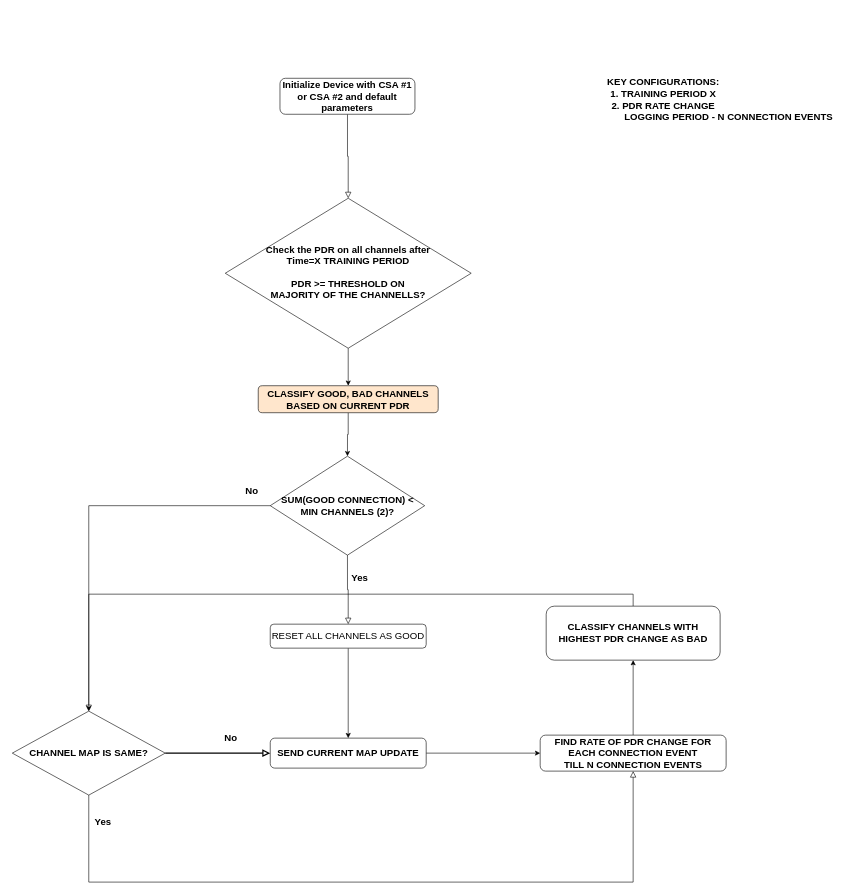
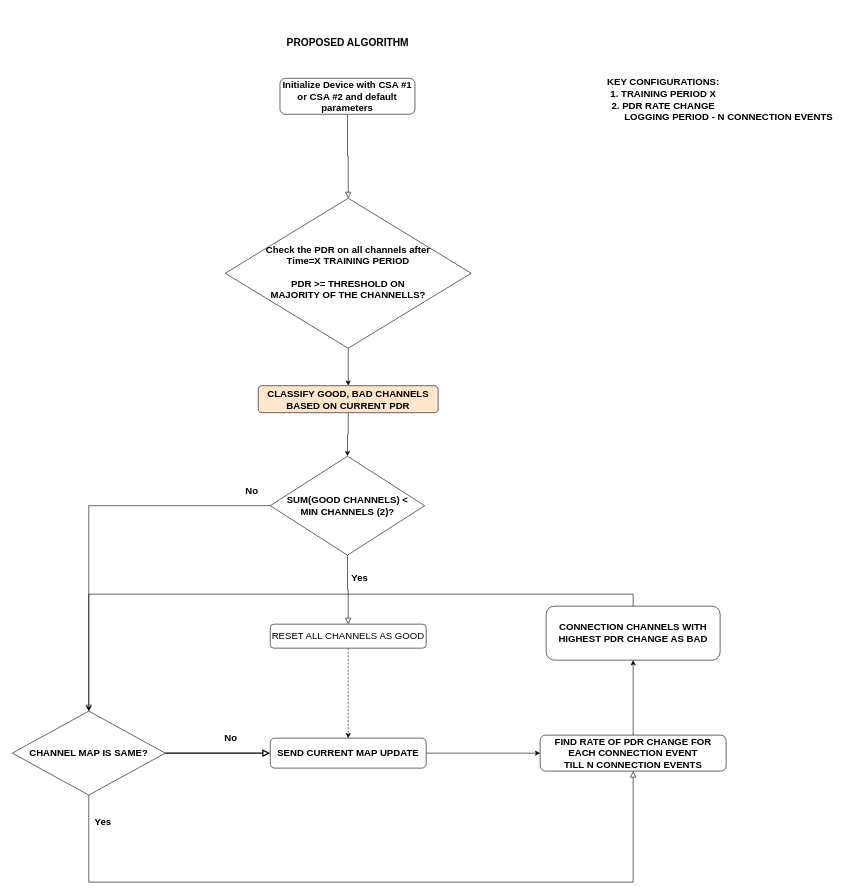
node "PROPOSED ALGORITHM": added
node "SUM(GOOD CONNECTION) < MIN CHANNELS (2)?": label "SUM(GOOD CONNECTION) < MIN CHANNELS (2)?" -> "SUM(GOOD CHANNELS) < MIN CHANNELS (2)?"
node "CLASSIFY CHANNELS WITH HIGHEST PDR CHANGE AS BAD": label "CLASSIFY CHANNELS WITH HIGHEST PDR CHANGE AS BAD" -> "CONNECTION CHANNELS WITH HIGHEST PDR CHANGE AS BAD"
edge "RESET ALL CHANNELS AS GOOD" -> "SEND CURRENT MAP UPDATE": style solid -> dashed
